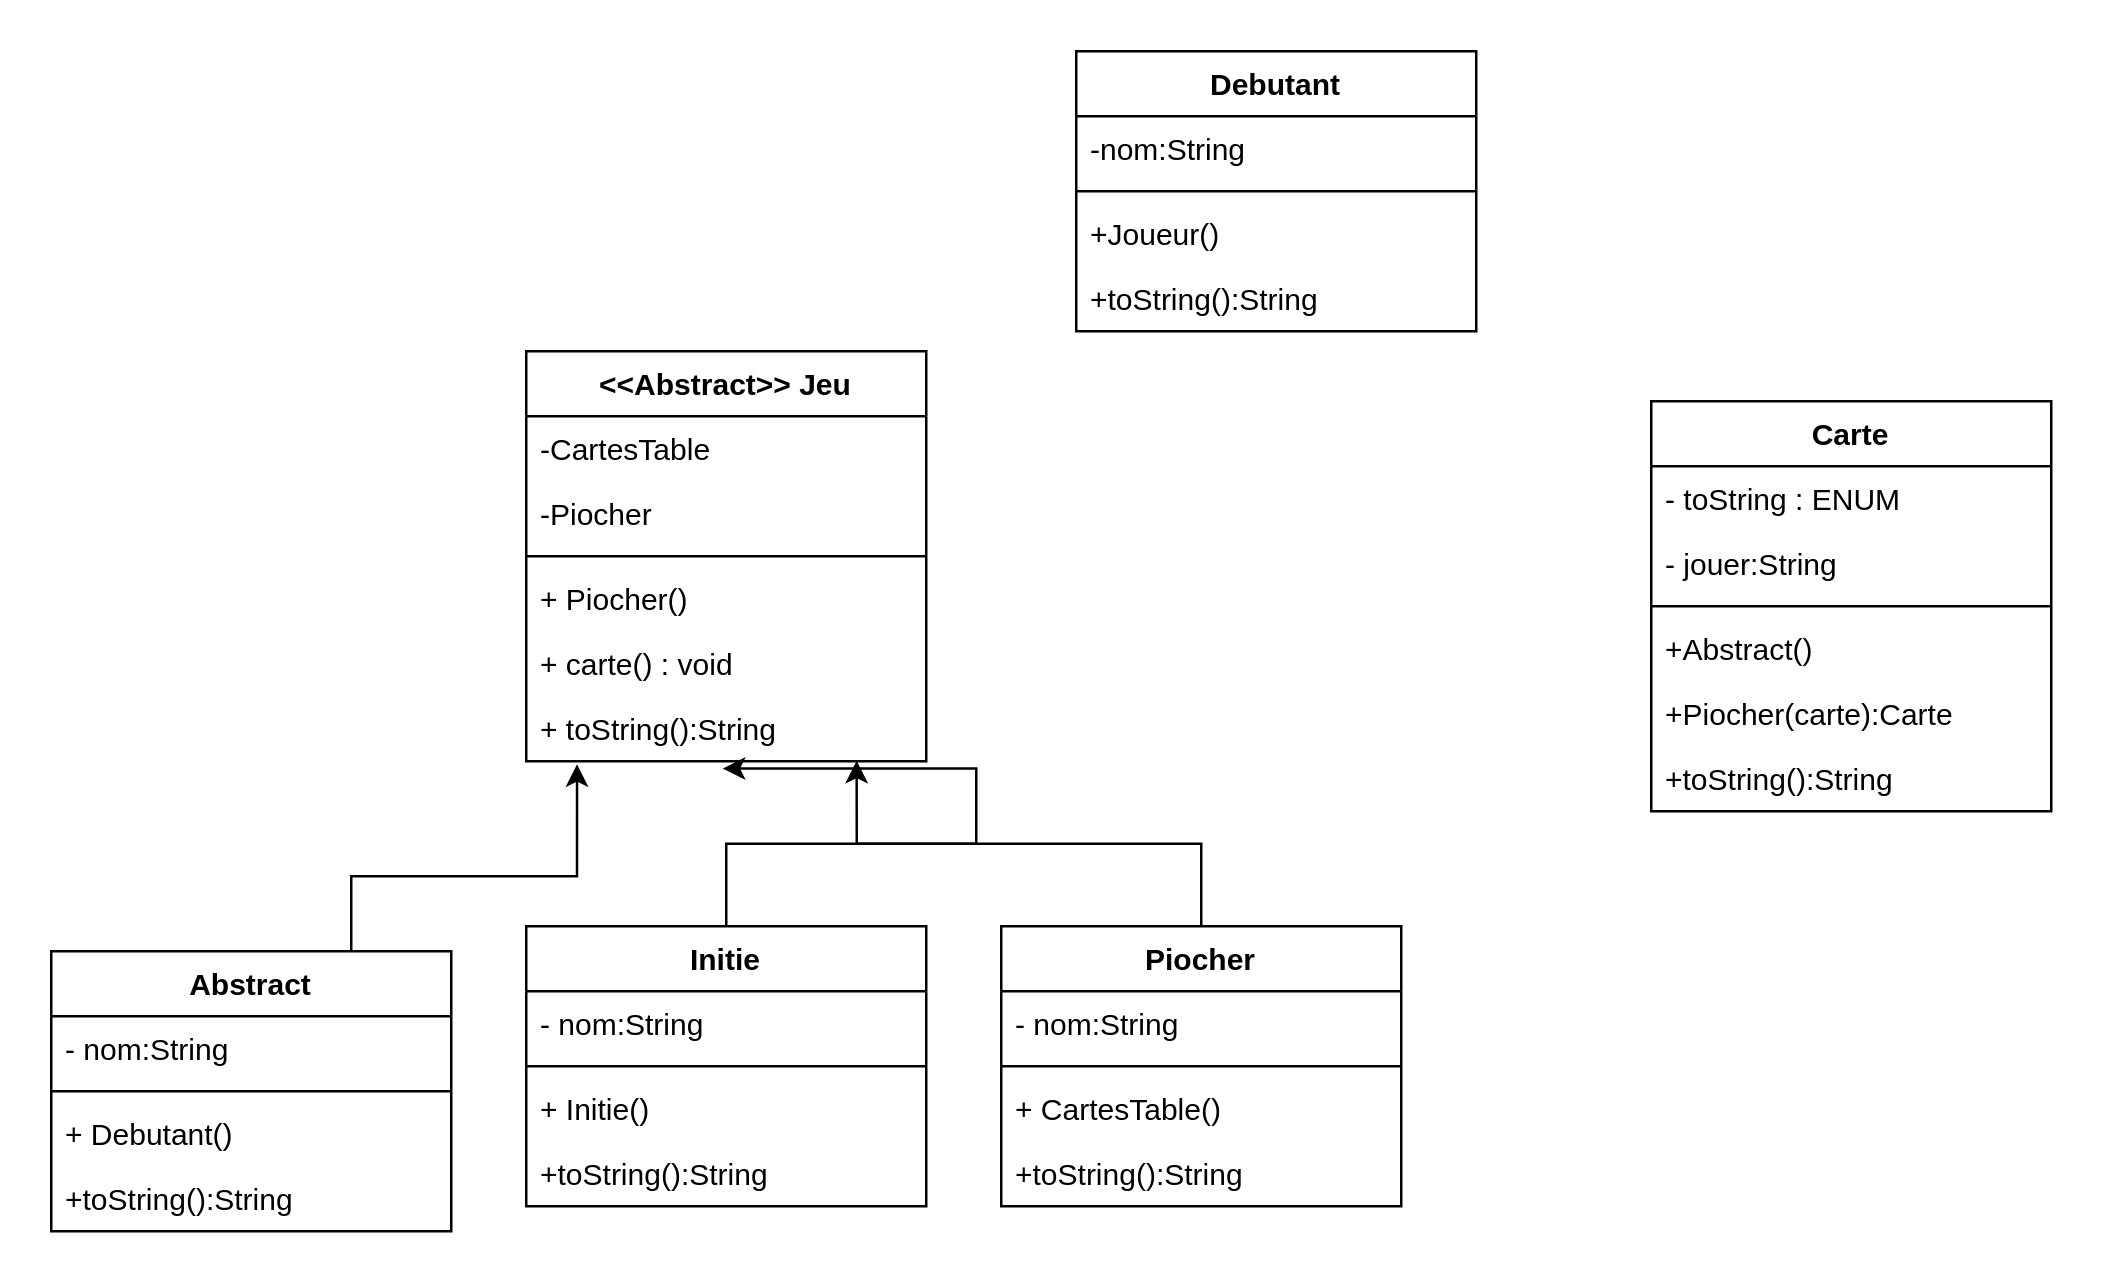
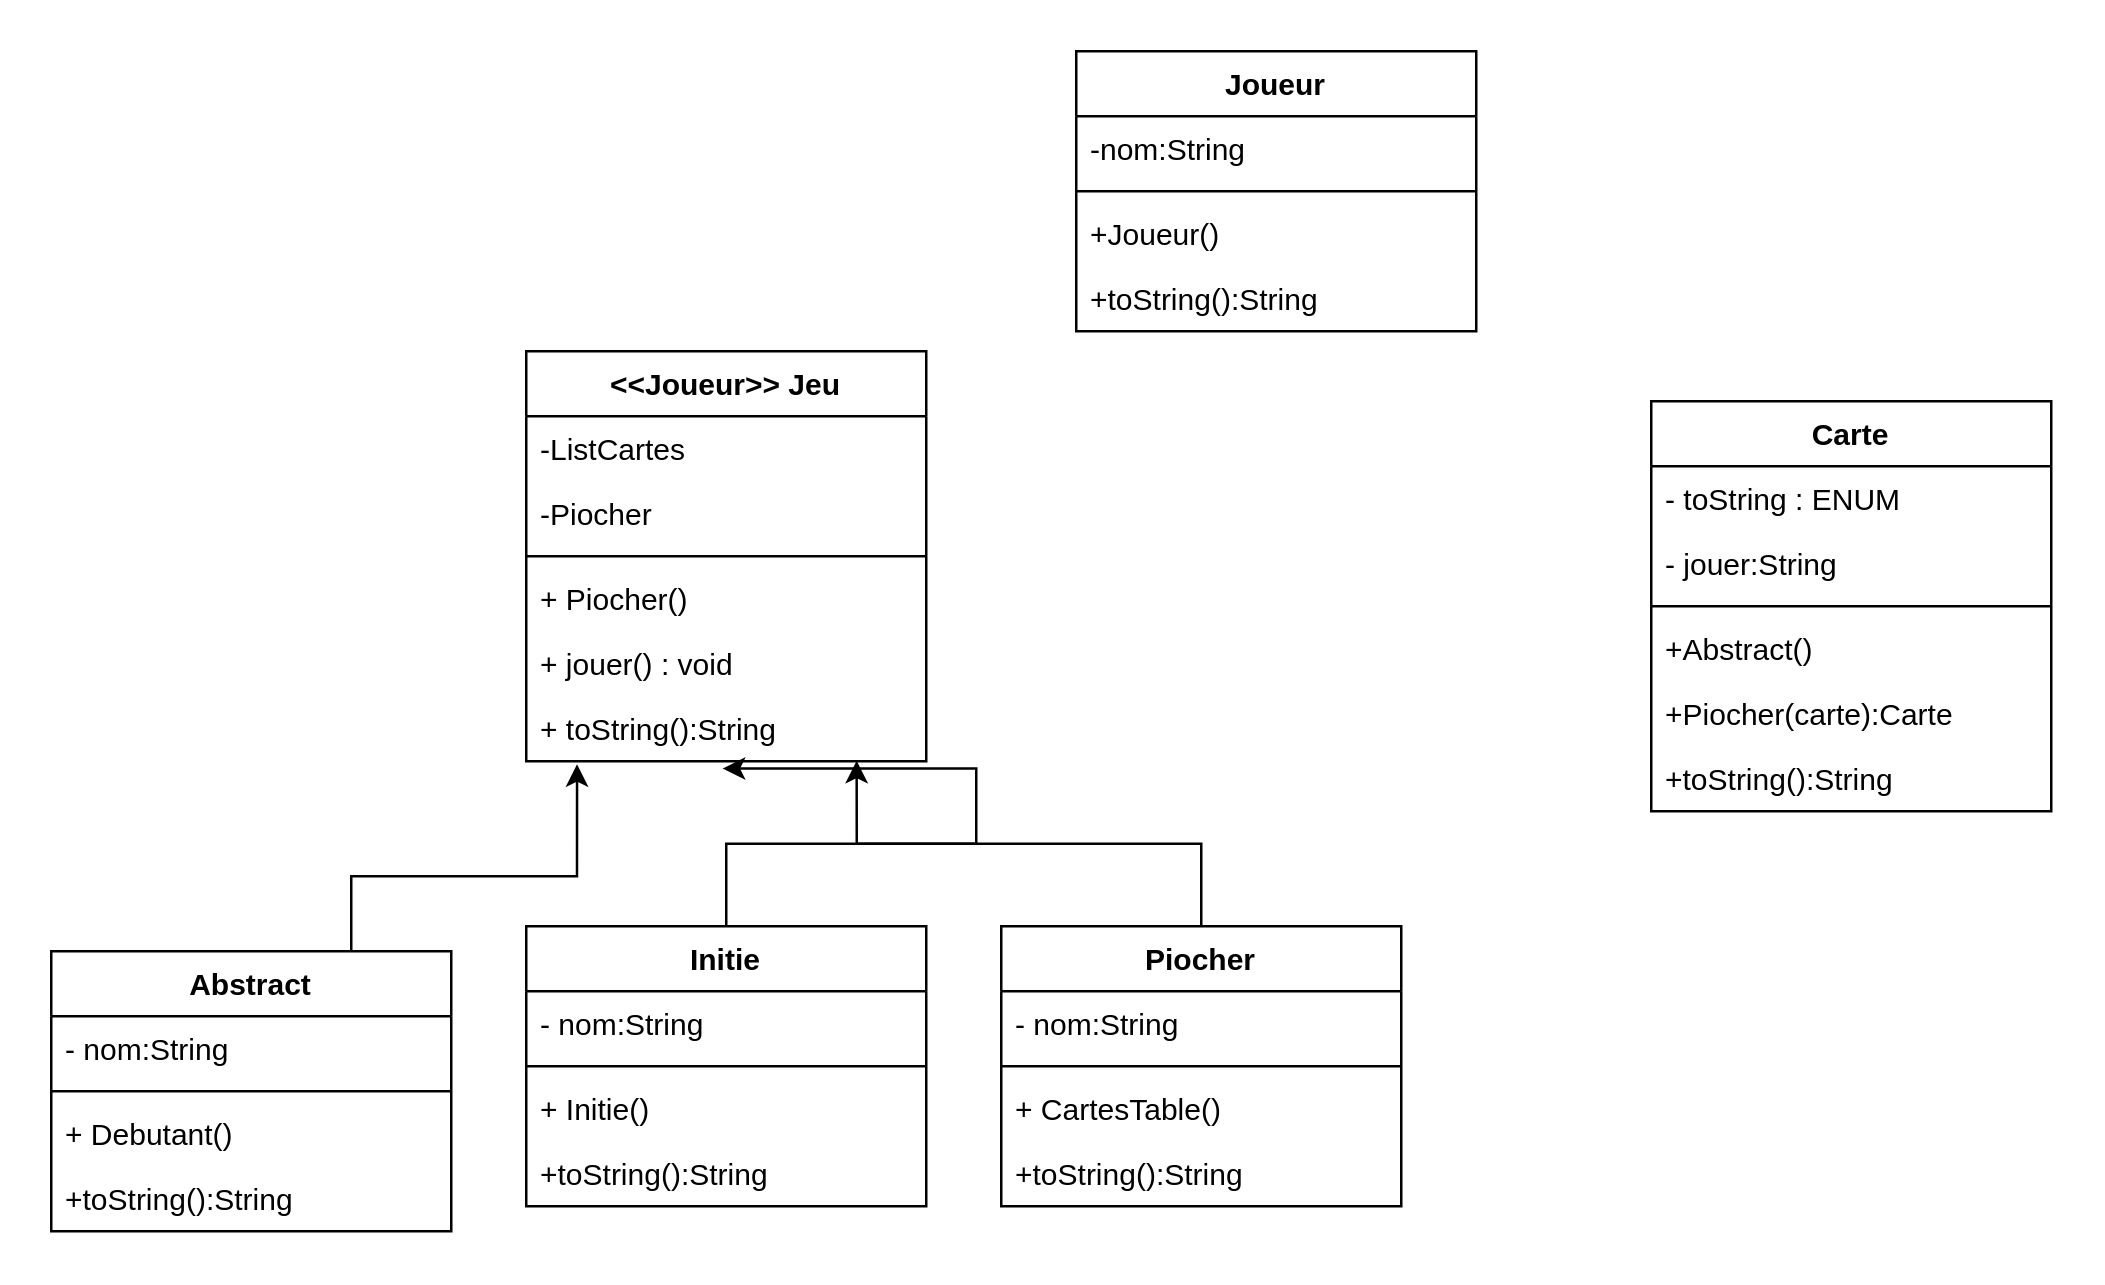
node "Debutant": label "Debutant" -> "Joueur"
node "<<Abstract>> Jeu": label "<<Abstract>> Jeu" -> "<<Joueur>> Jeu"
node "-CartesTable": label "-CartesTable" -> "-ListCartes"
node "+ carte() : void": label "+ carte() : void" -> "+ jouer() : void"
